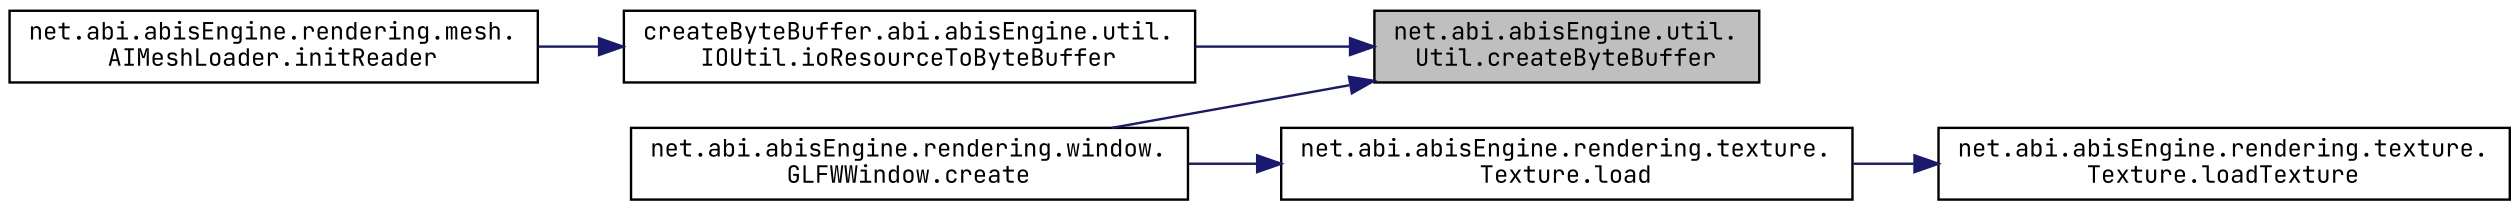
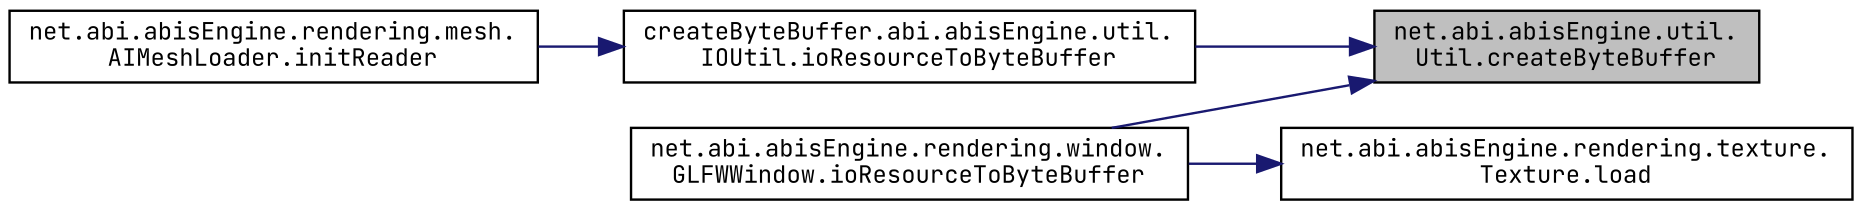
node "net.abi.abisEngine.rendering.window. GLFWWindow.create": label "net.abi.abisEngine.rendering.window. GLFWWindow.create" -> "net.abi.abisEngine.rendering.window. GLFWWindow.ioResourceToByteBuffer"
node "net.abi.abisEngine.rendering.texture. Texture.loadTexture": removed
